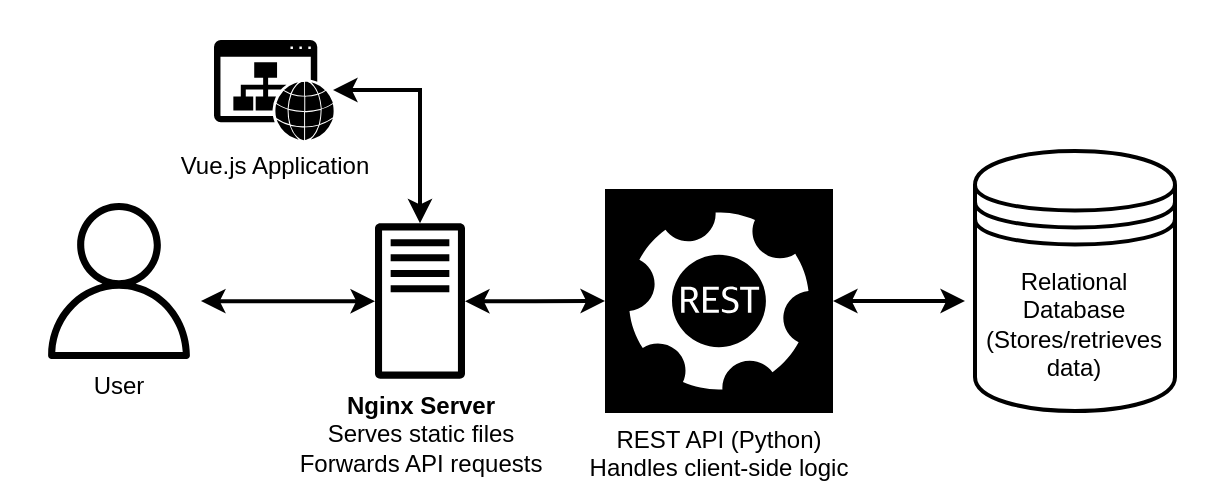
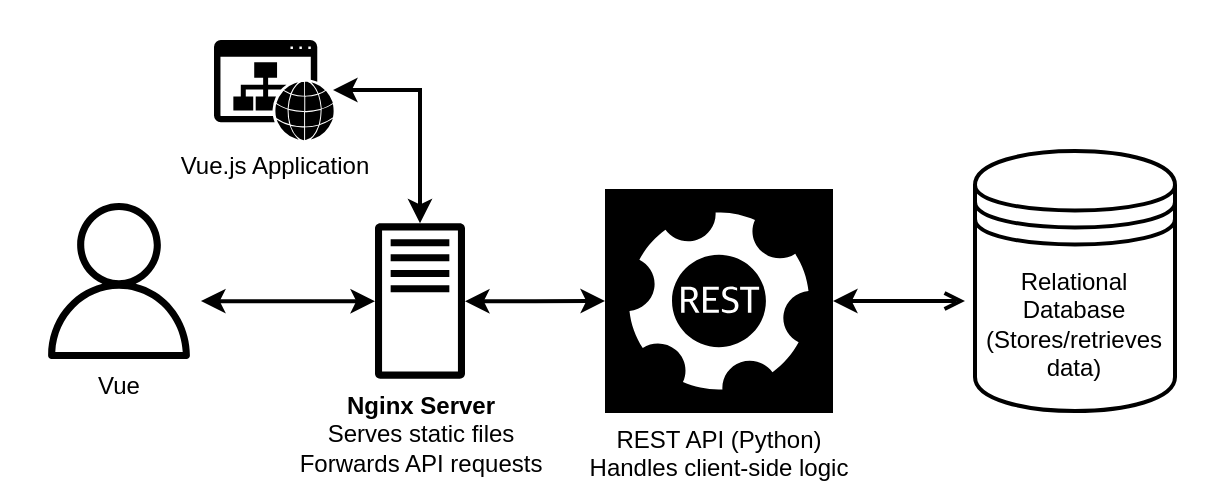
edge "Relational Database (Stores/retrieves data)" -- "REST API (Python) Handles client-side logic": arrowhead classic -> open
node "User": label "User" -> "Vue"
